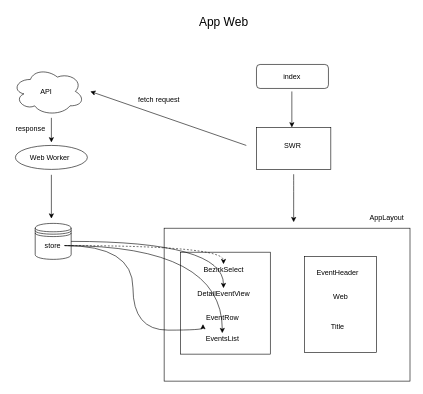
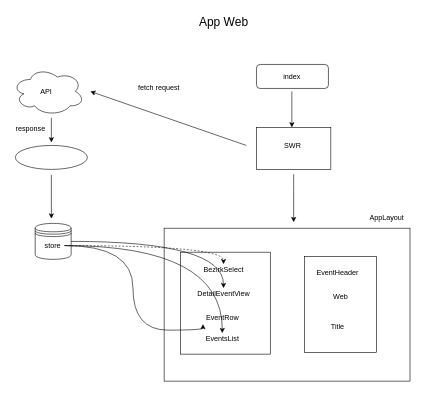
node "fetch request": moved (158, 100) -> (158, 88)
node "Web Worker": removed
